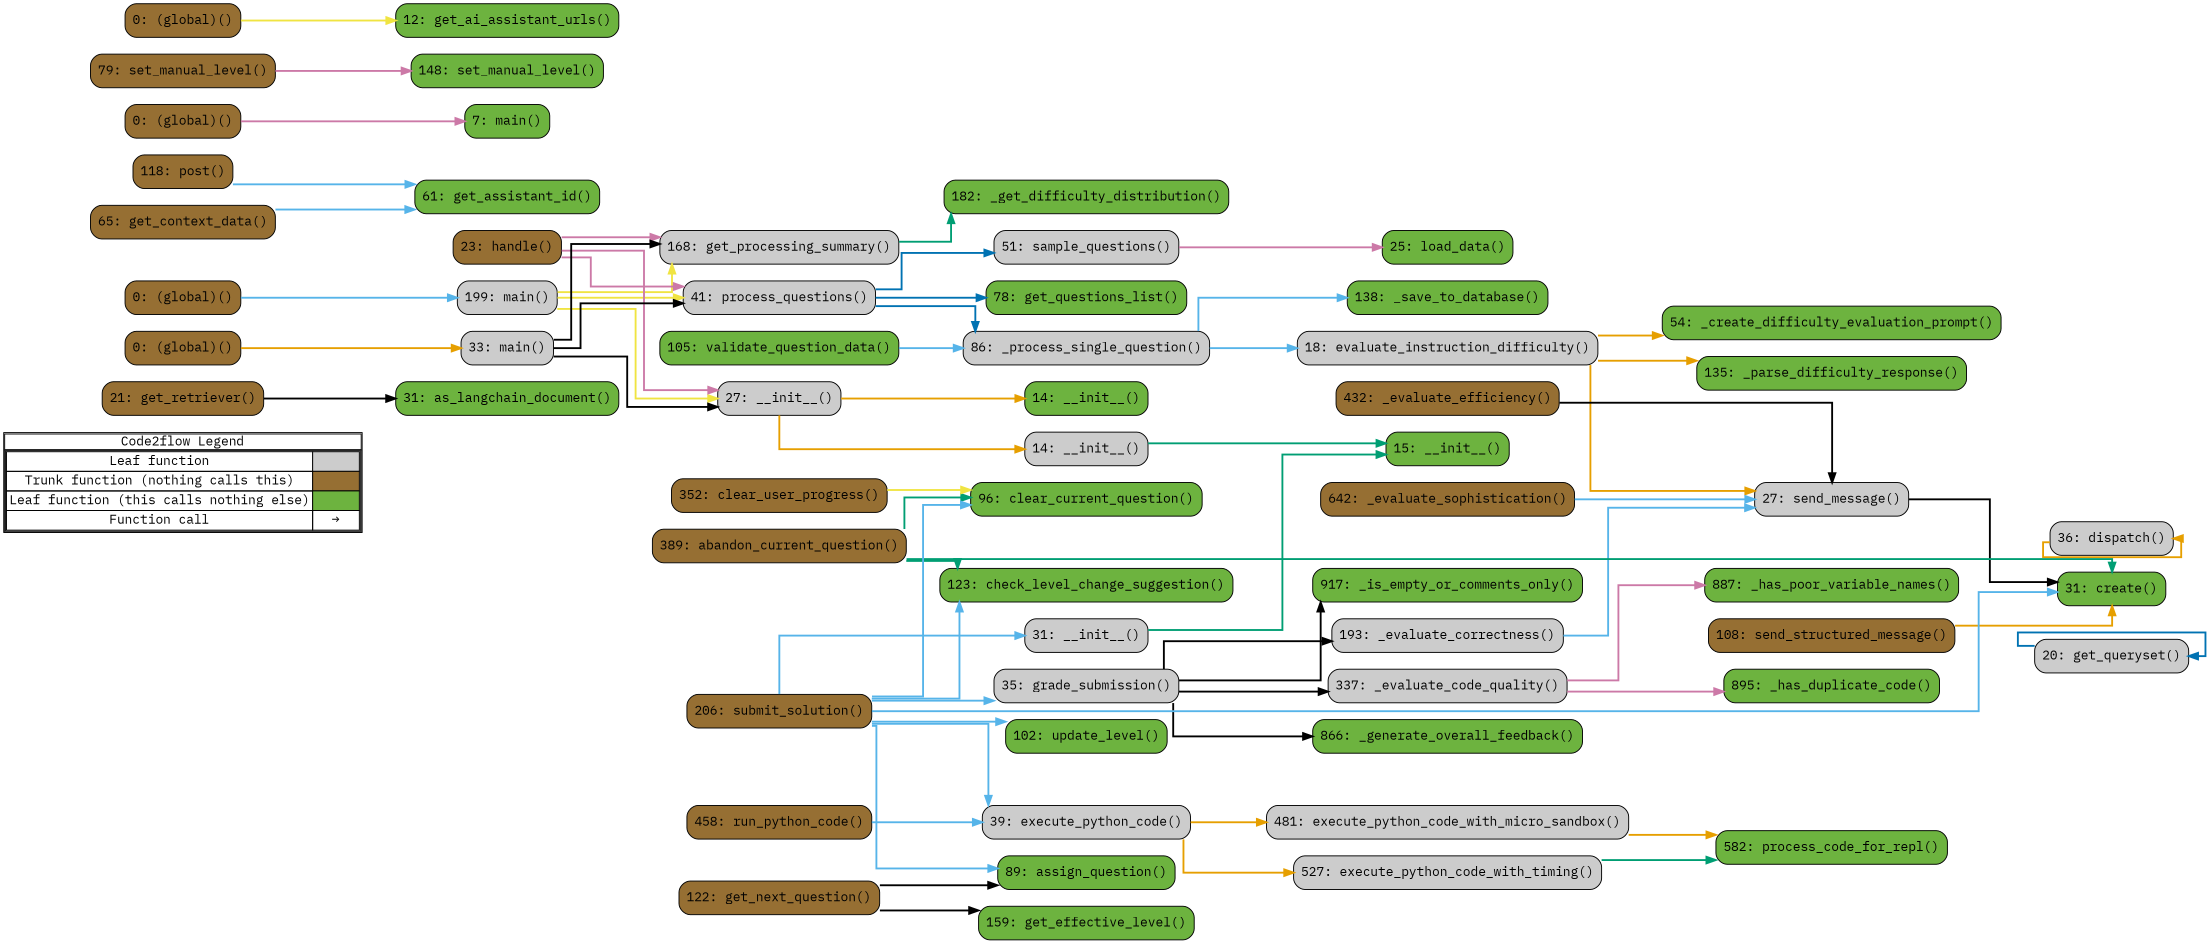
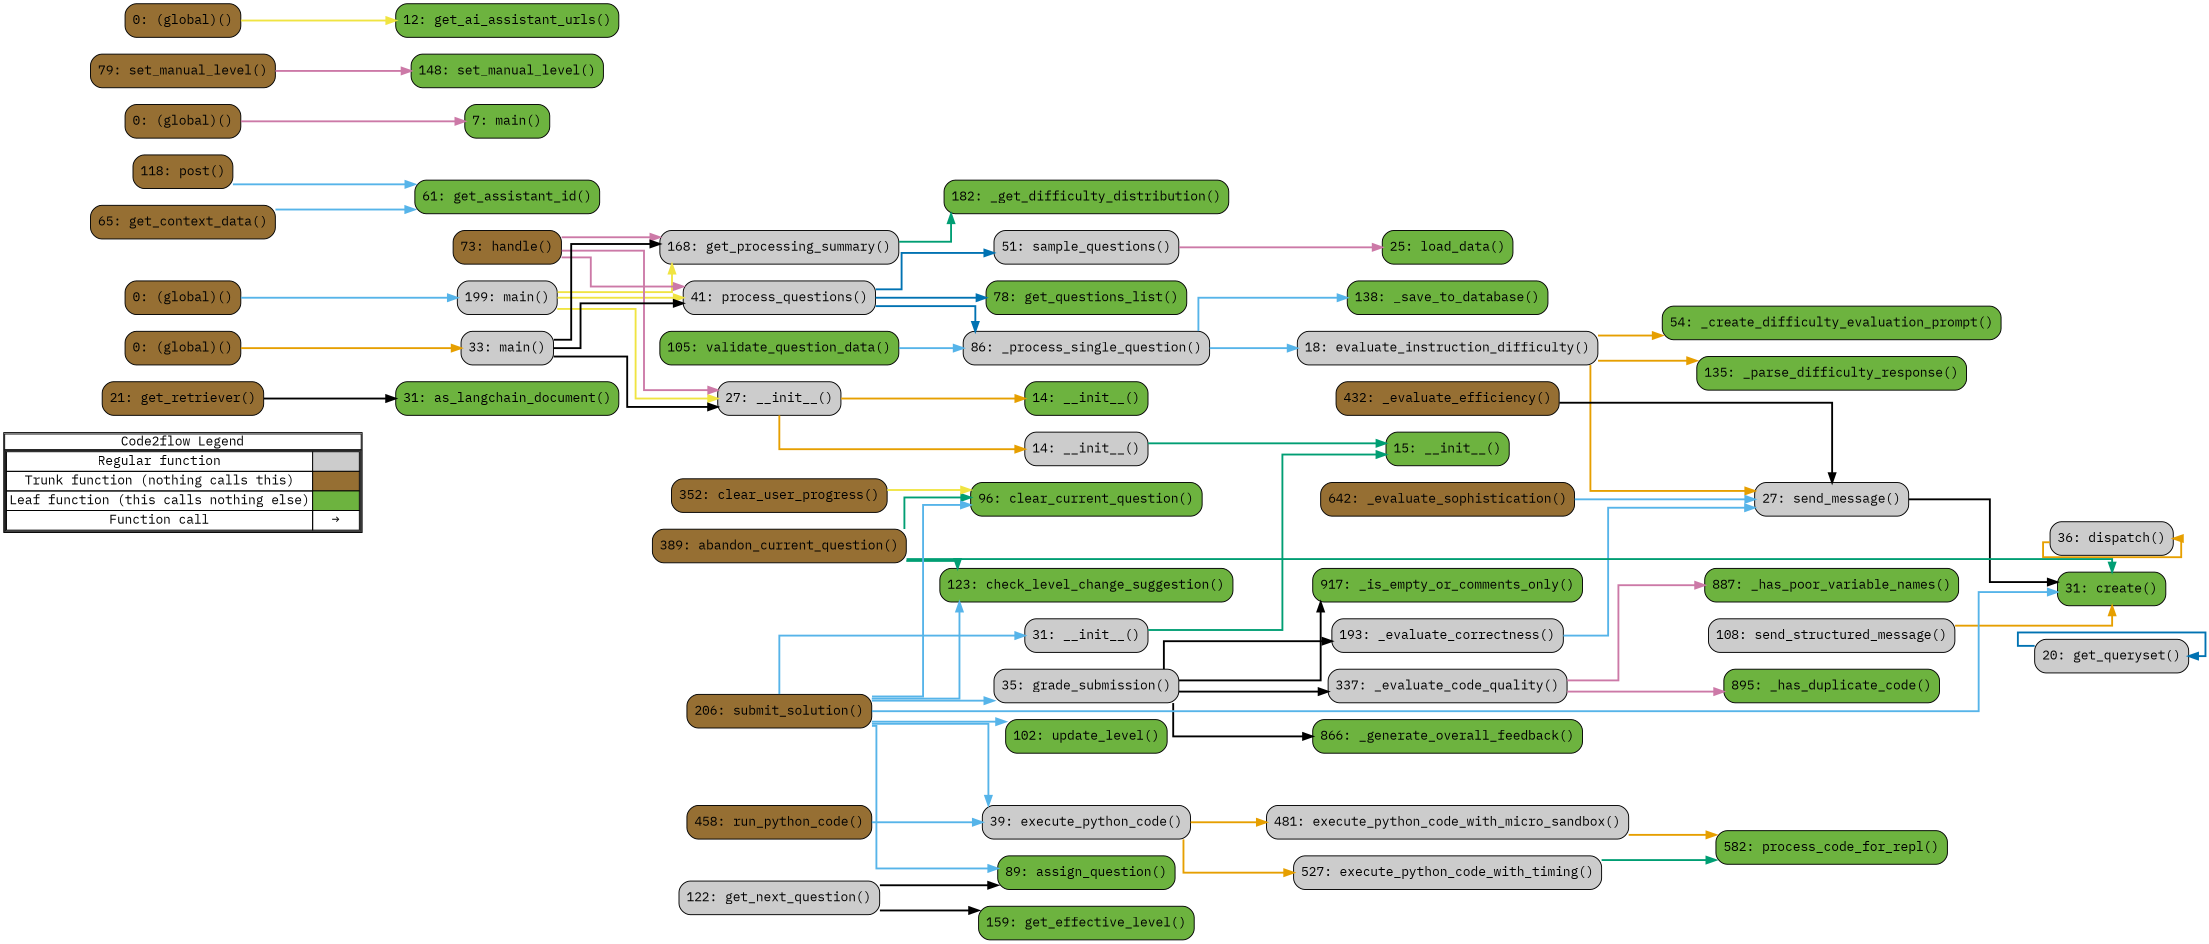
node "23: handle()": label "23: handle()" -> "73: handle()"
node "Code2flow Legend": text "Leaf function" -> "Regular function"
node "108: send_structured_message()": fillcolor #966f33 -> #cccccc
node "122: get_next_question()": fillcolor #966f33 -> #cccccc
